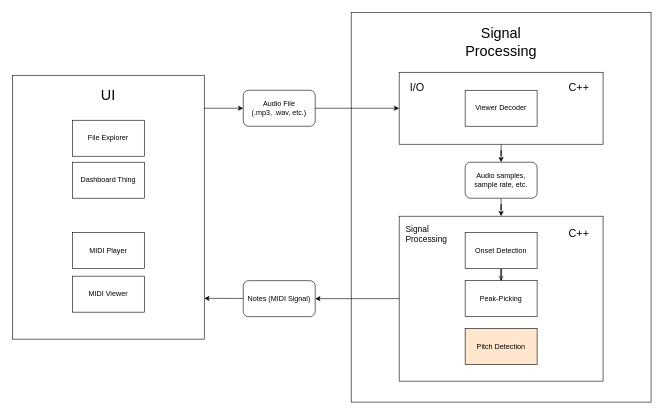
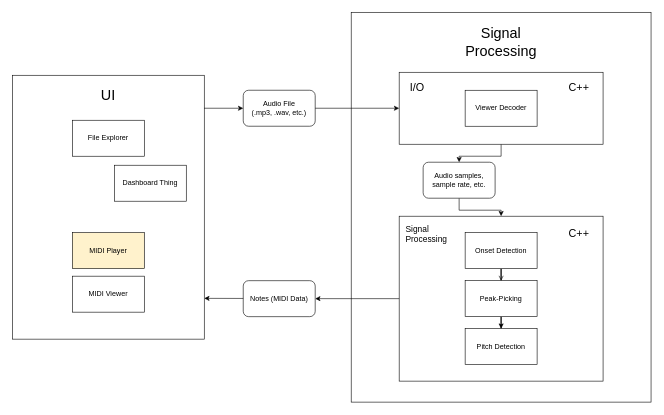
node "Dashboard Thing": moved (108, 180) -> (150, 183)
node "Audio samples, sample rate, etc.": moved (501, 180) -> (459, 180)
node "MIDI Player": fillcolor #ffffff -> #fff2cc
node "Notes (MIDI Signal)": label "Notes (MIDI Signal)" -> "Notes (MIDI Data)"
edge "Peak-Picking" -> "Pitch Detection": added
node "Pitch Detection": fillcolor #ffe6cc -> #ffffff
